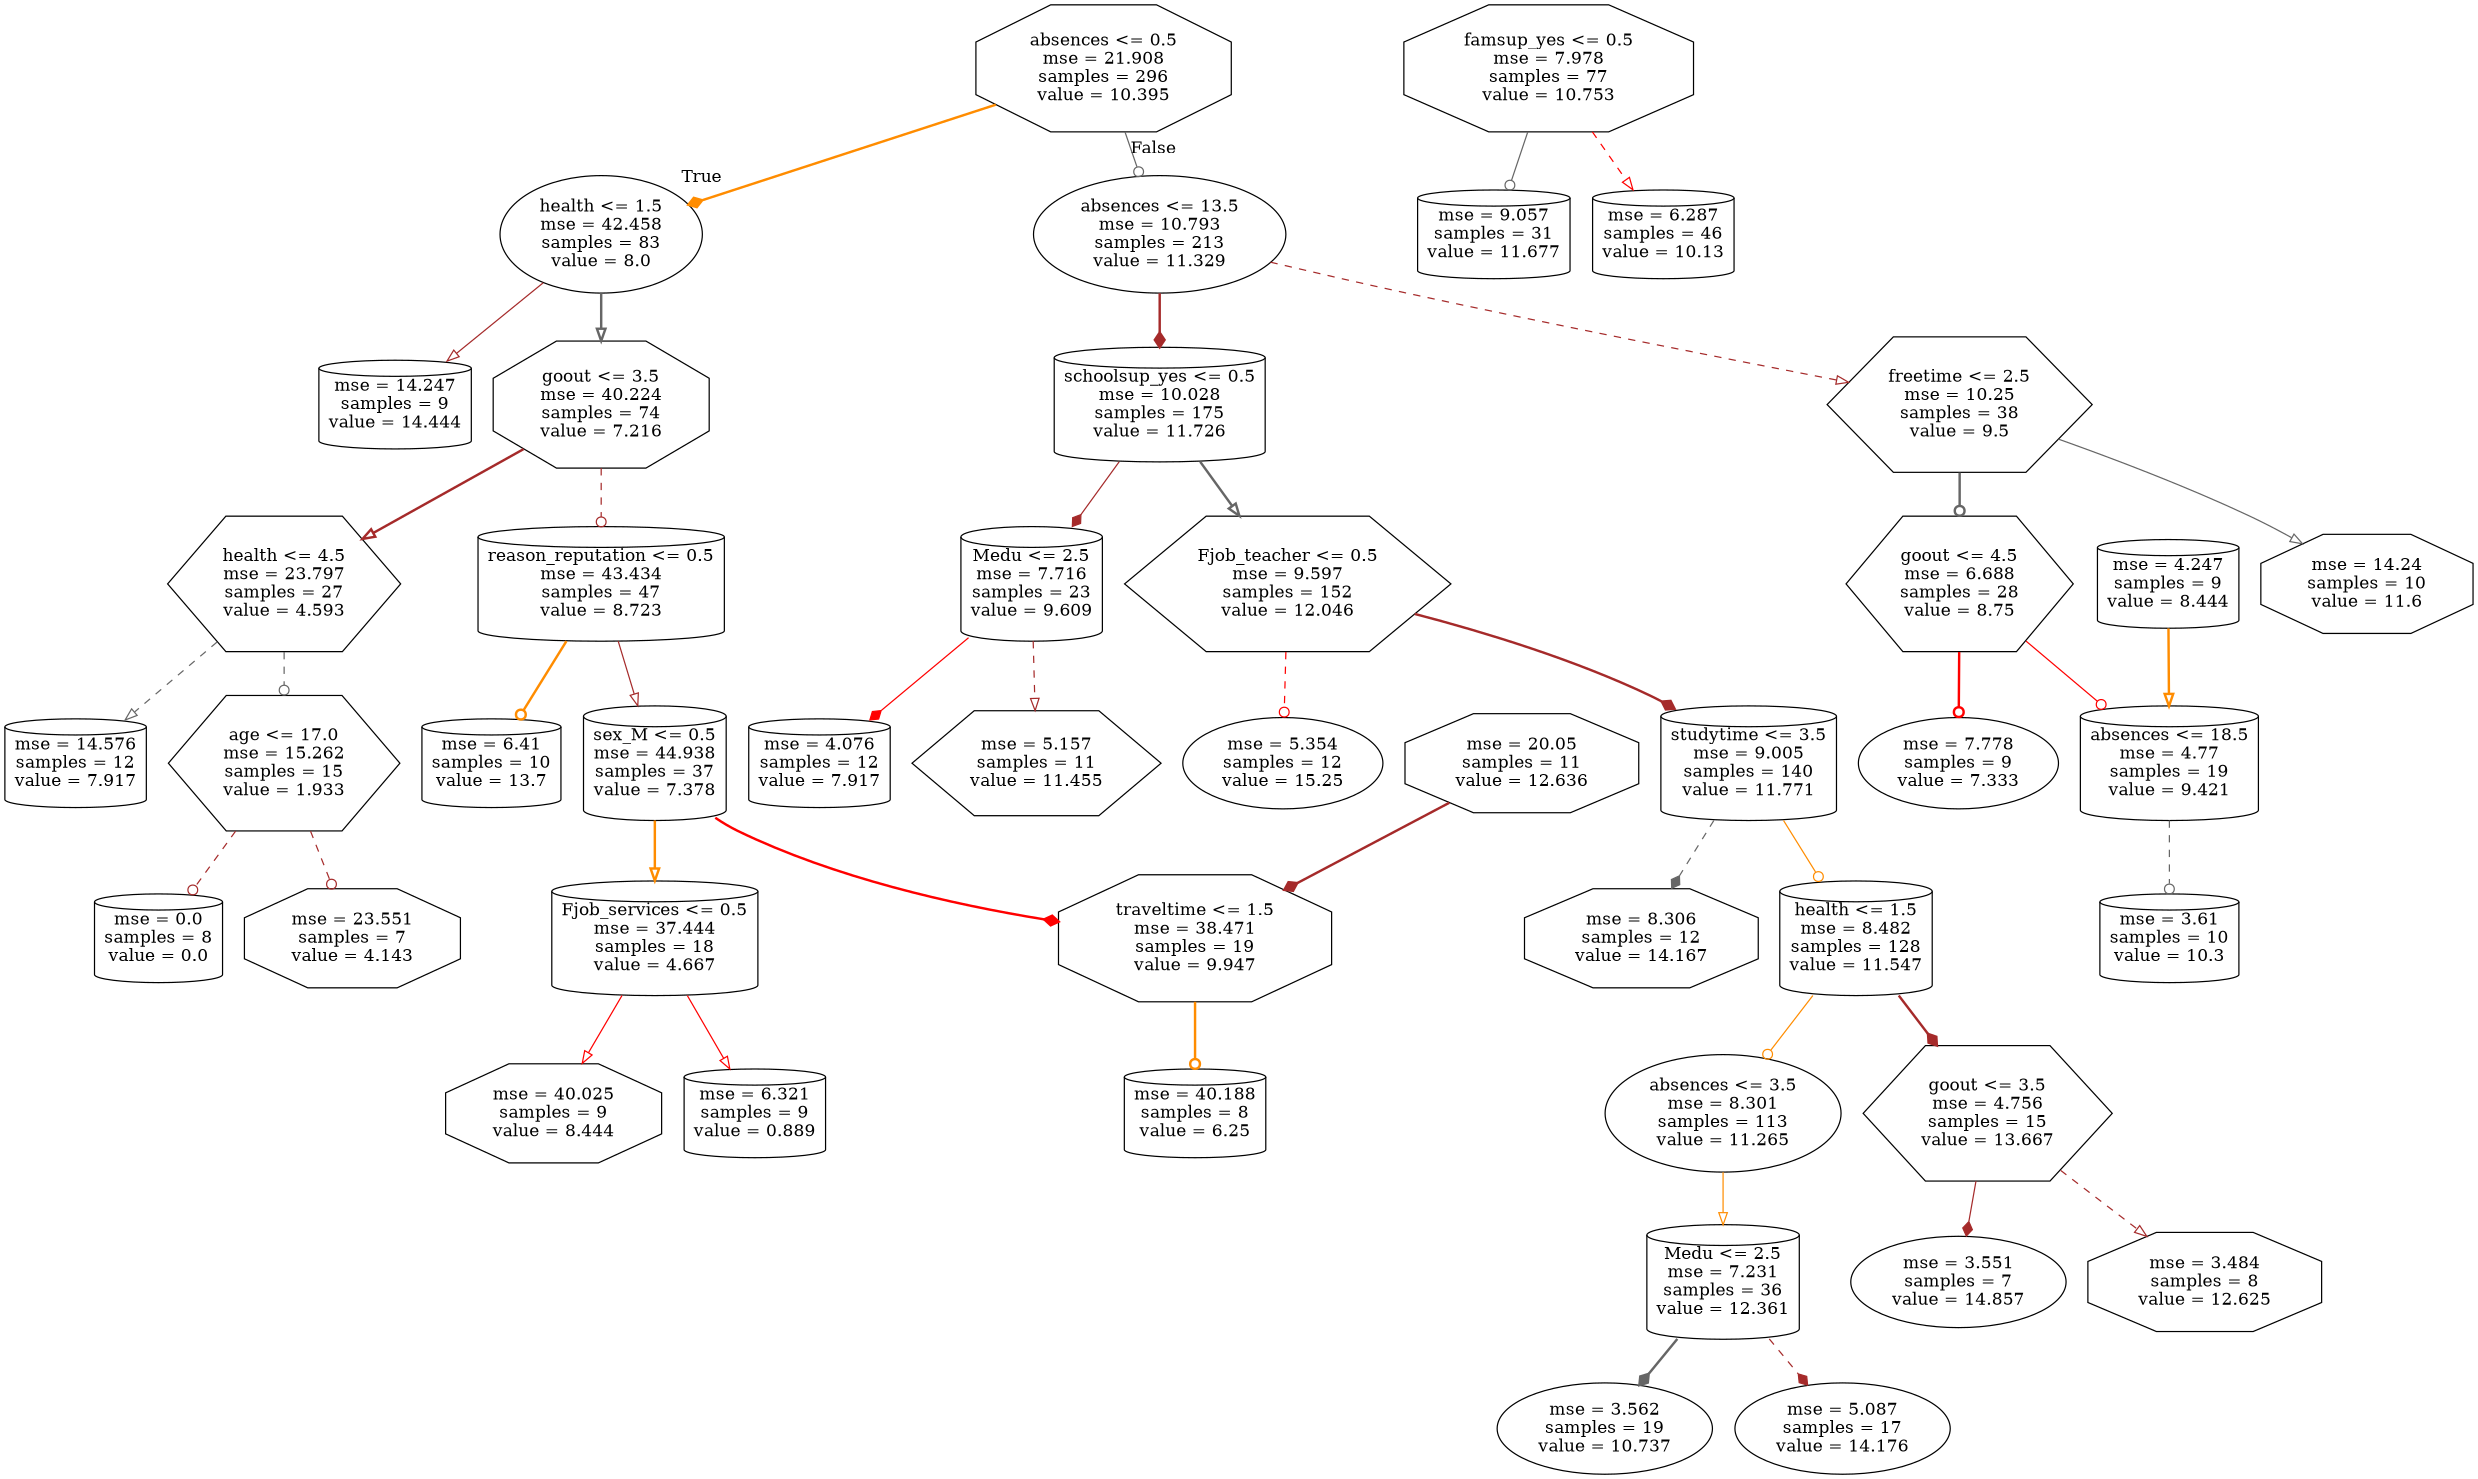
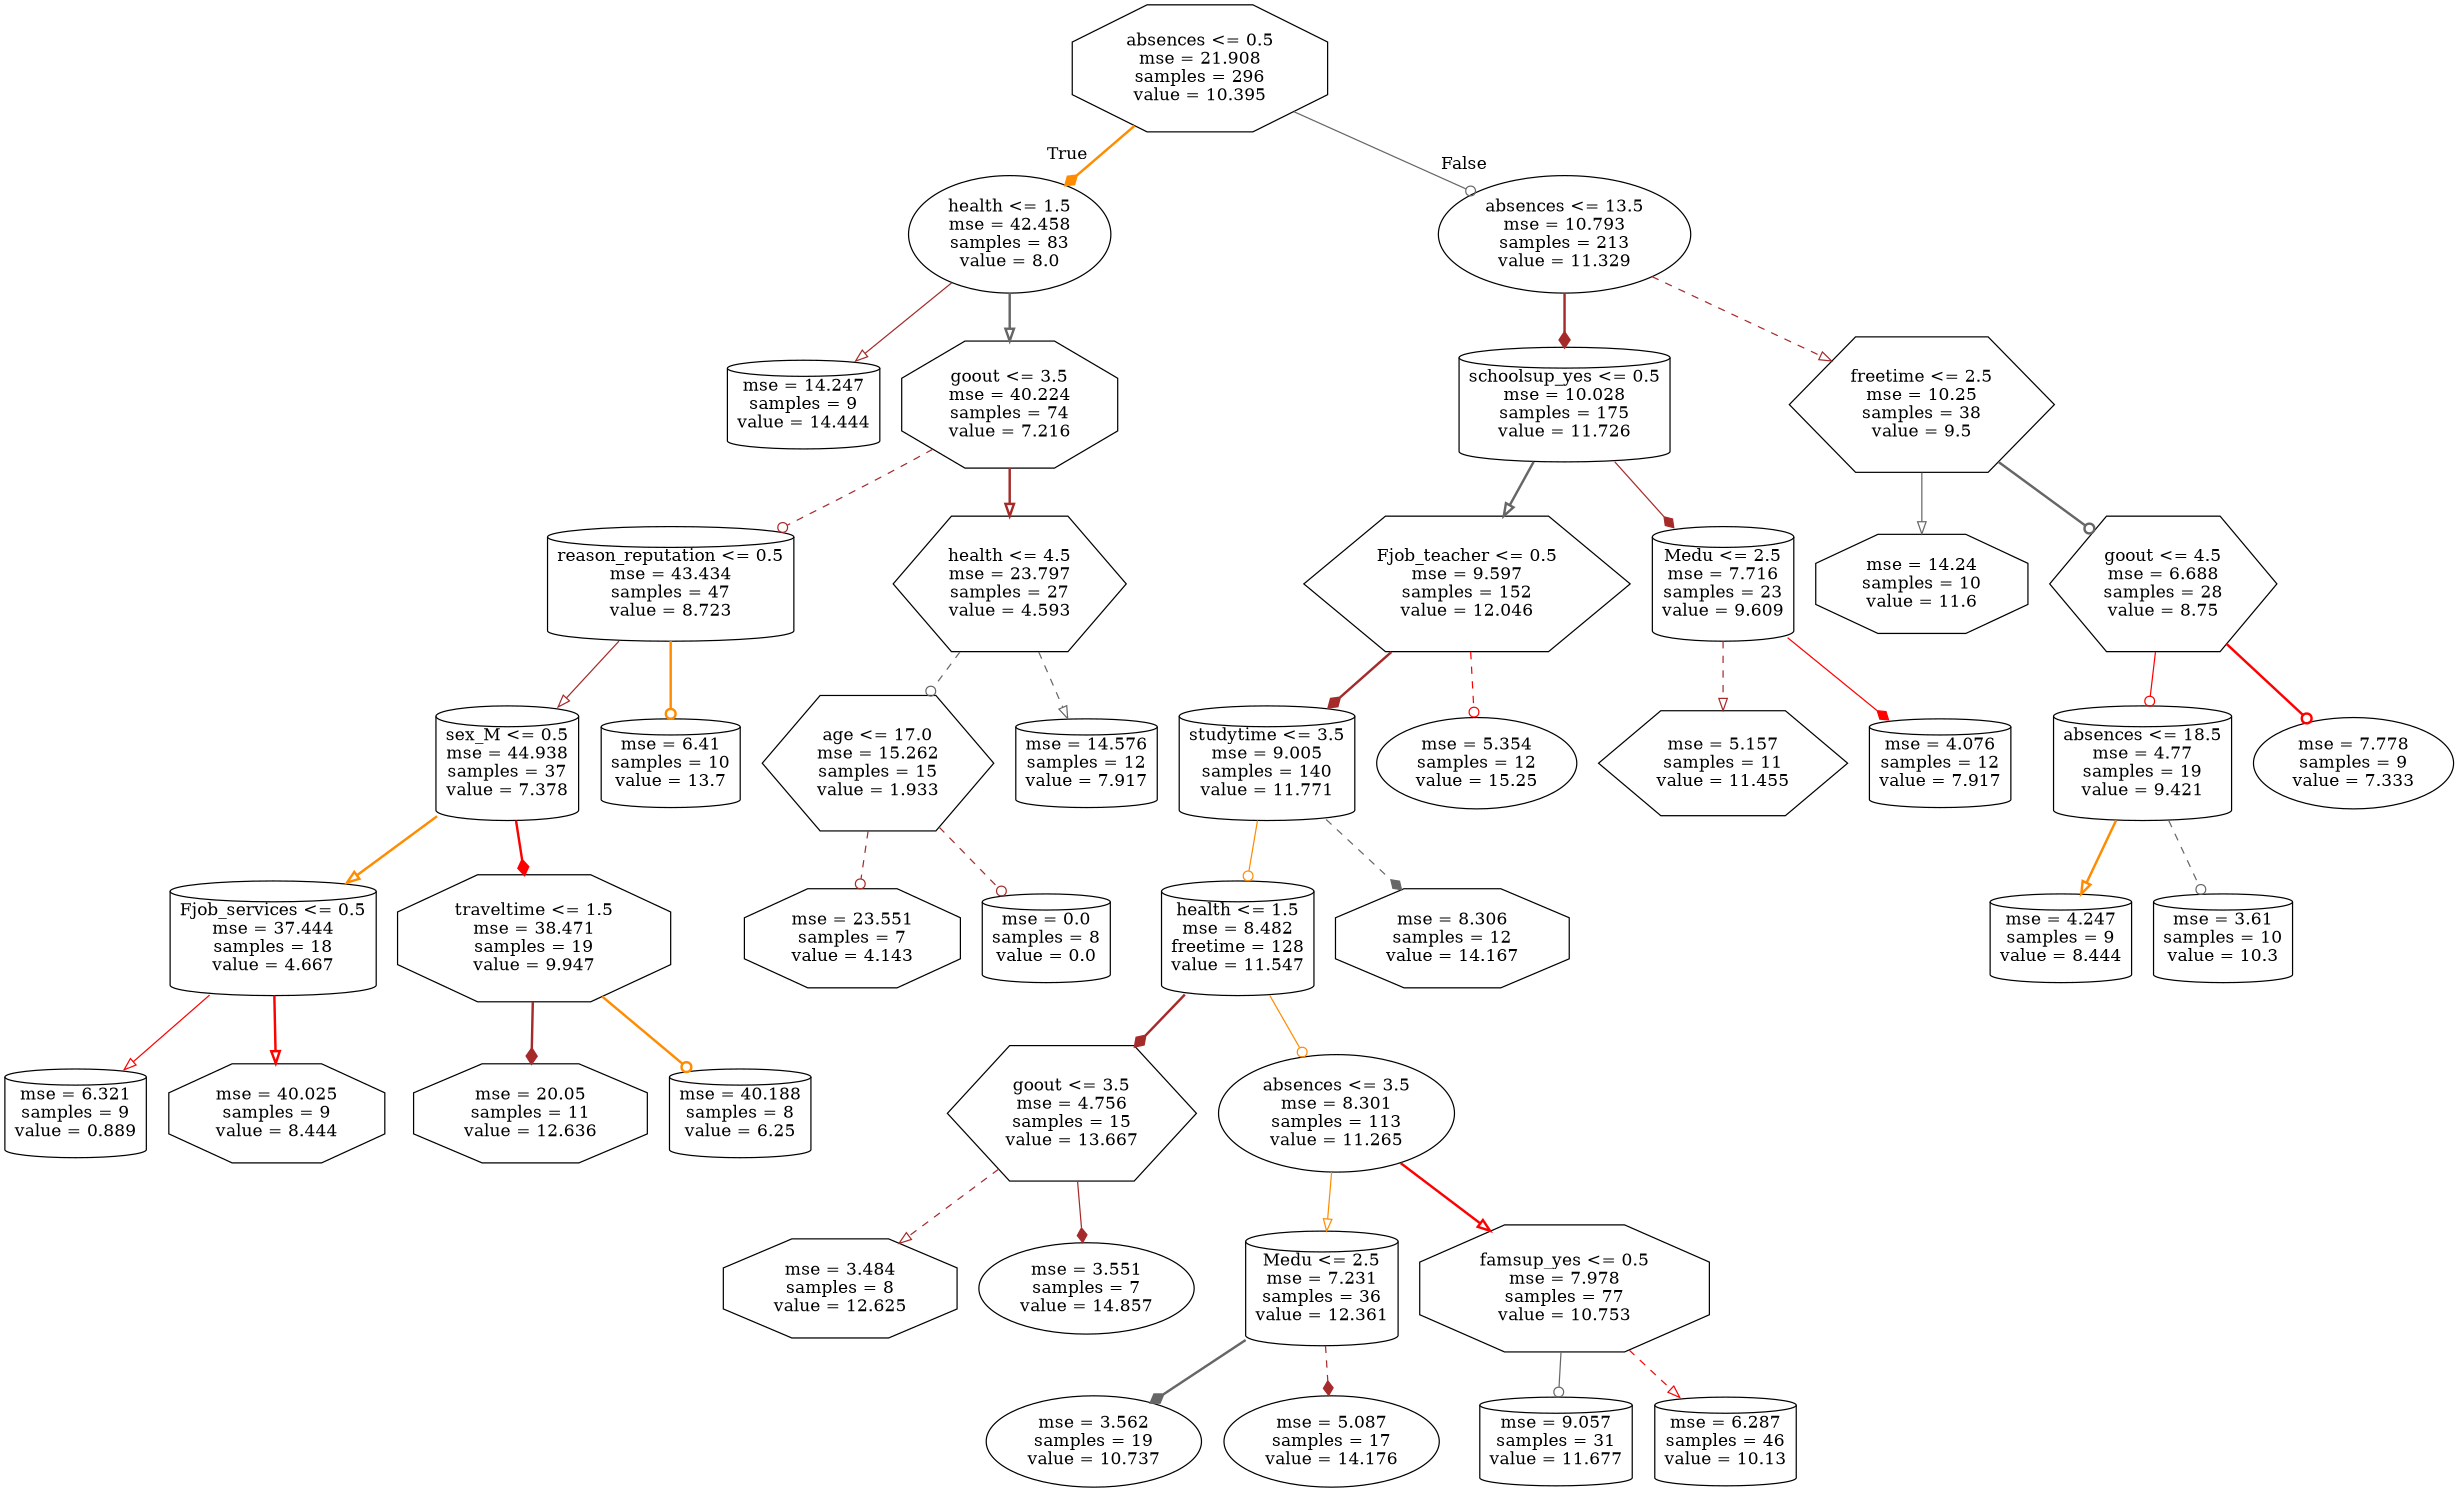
edge "mse = 4.247 samples = 9 value = 8.444" -> "absences <= 18.5 mse = 4.77 samples = 19 value = 9.421": reversed
edge "mse = 20.05 samples = 11 value = 12.636" -> "traveltime <= 1.5 mse = 38.471 samples = 19 value = 9.947": reversed
node "health <= 1.5 mse = 8.482 samples = 128 value = 11.547": label "health <= 1.5 mse = 8.482 samples = 128 value = 11.547" -> "health <= 1.5 mse = 8.482 freetime = 128 value = 11.547"
edge "Fjob_services <= 0.5 mse = 37.444 samples = 18 value = 4.667" -> "mse = 40.025 samples = 9 value = 8.444": style solid -> bold
edge "absences <= 3.5 mse = 8.301 samples = 113 value = 11.265" -> "famsup_yes <= 0.5 mse = 7.978 samples = 77 value = 10.753": added
